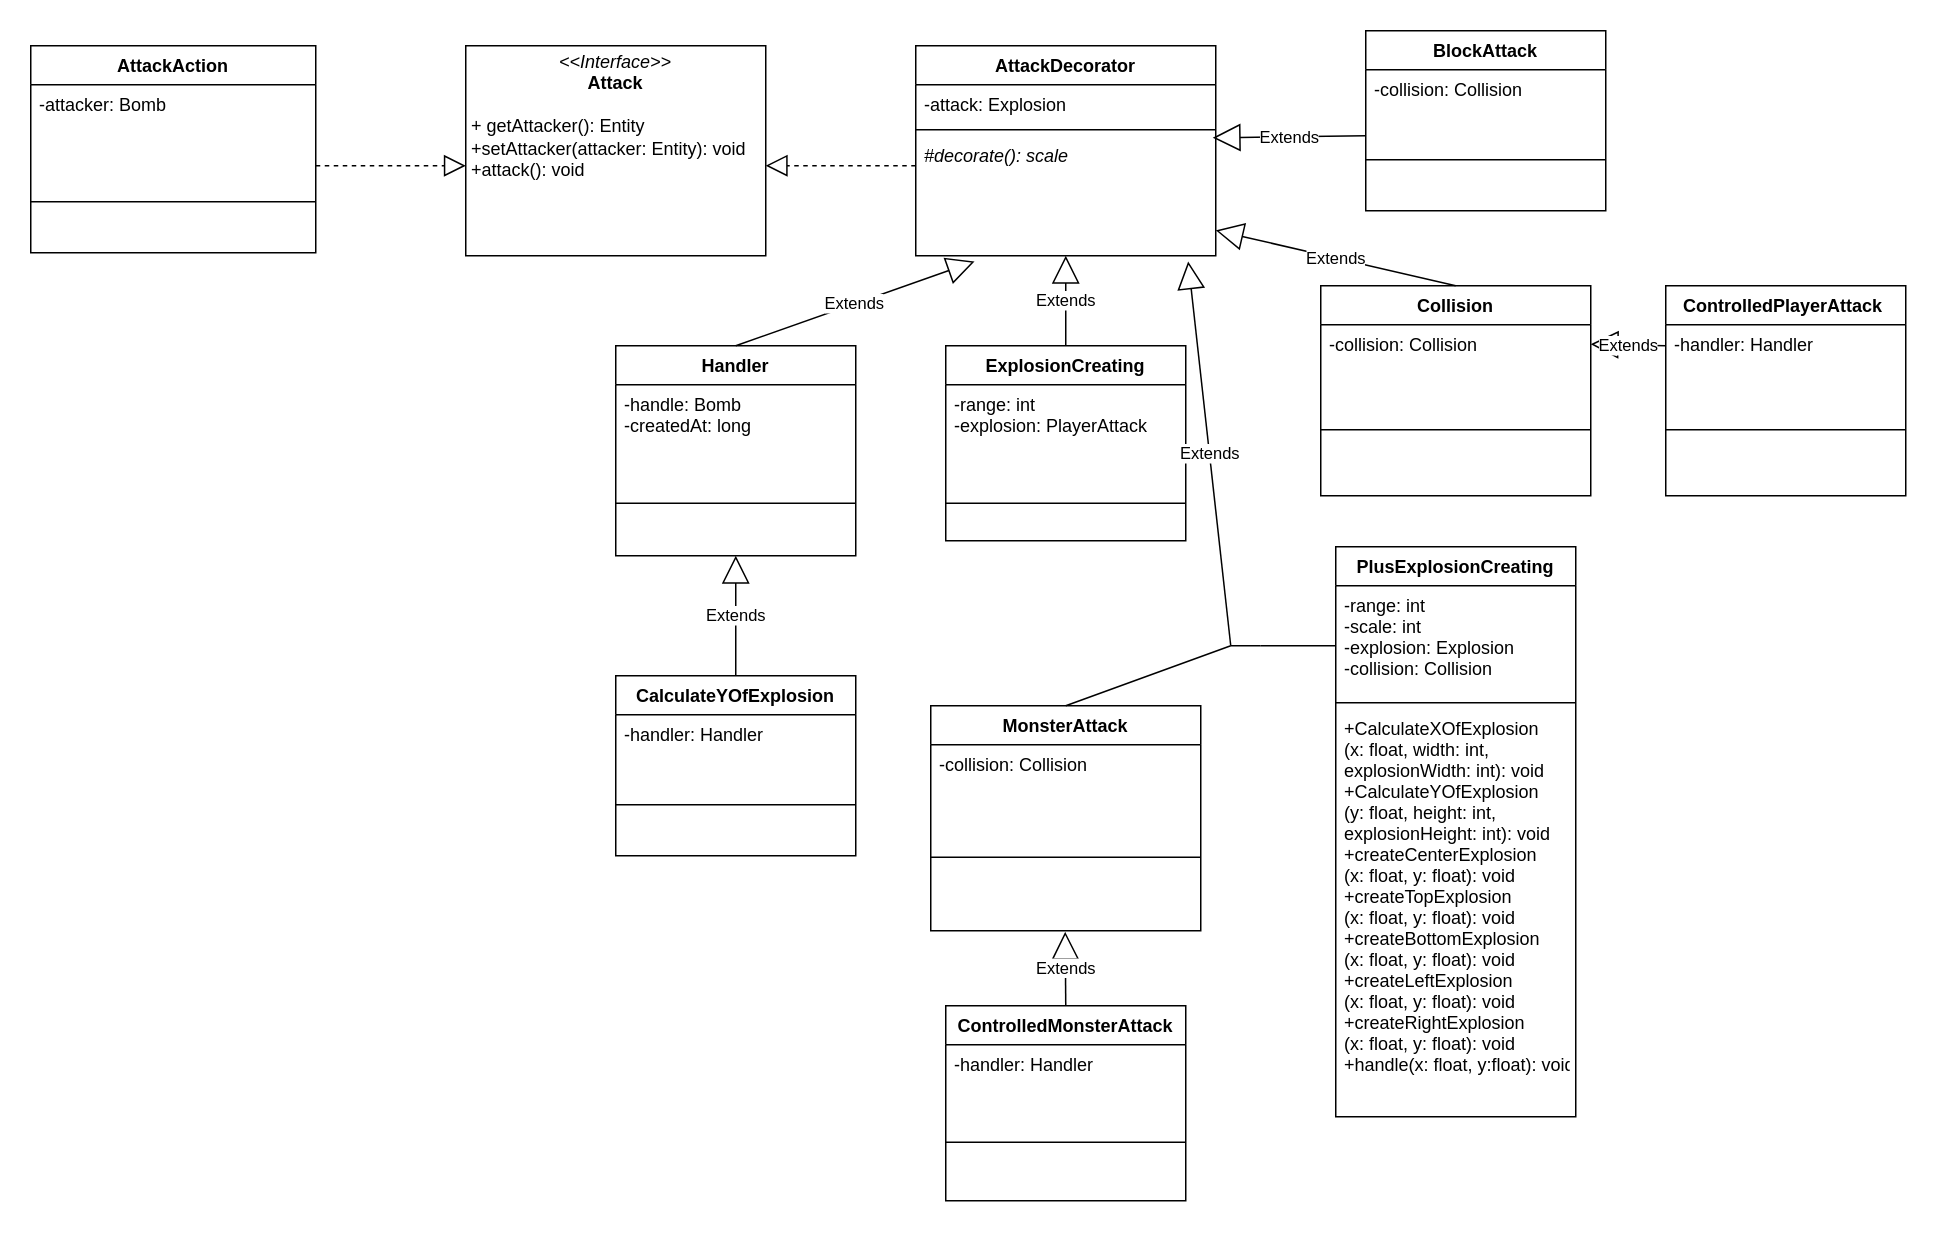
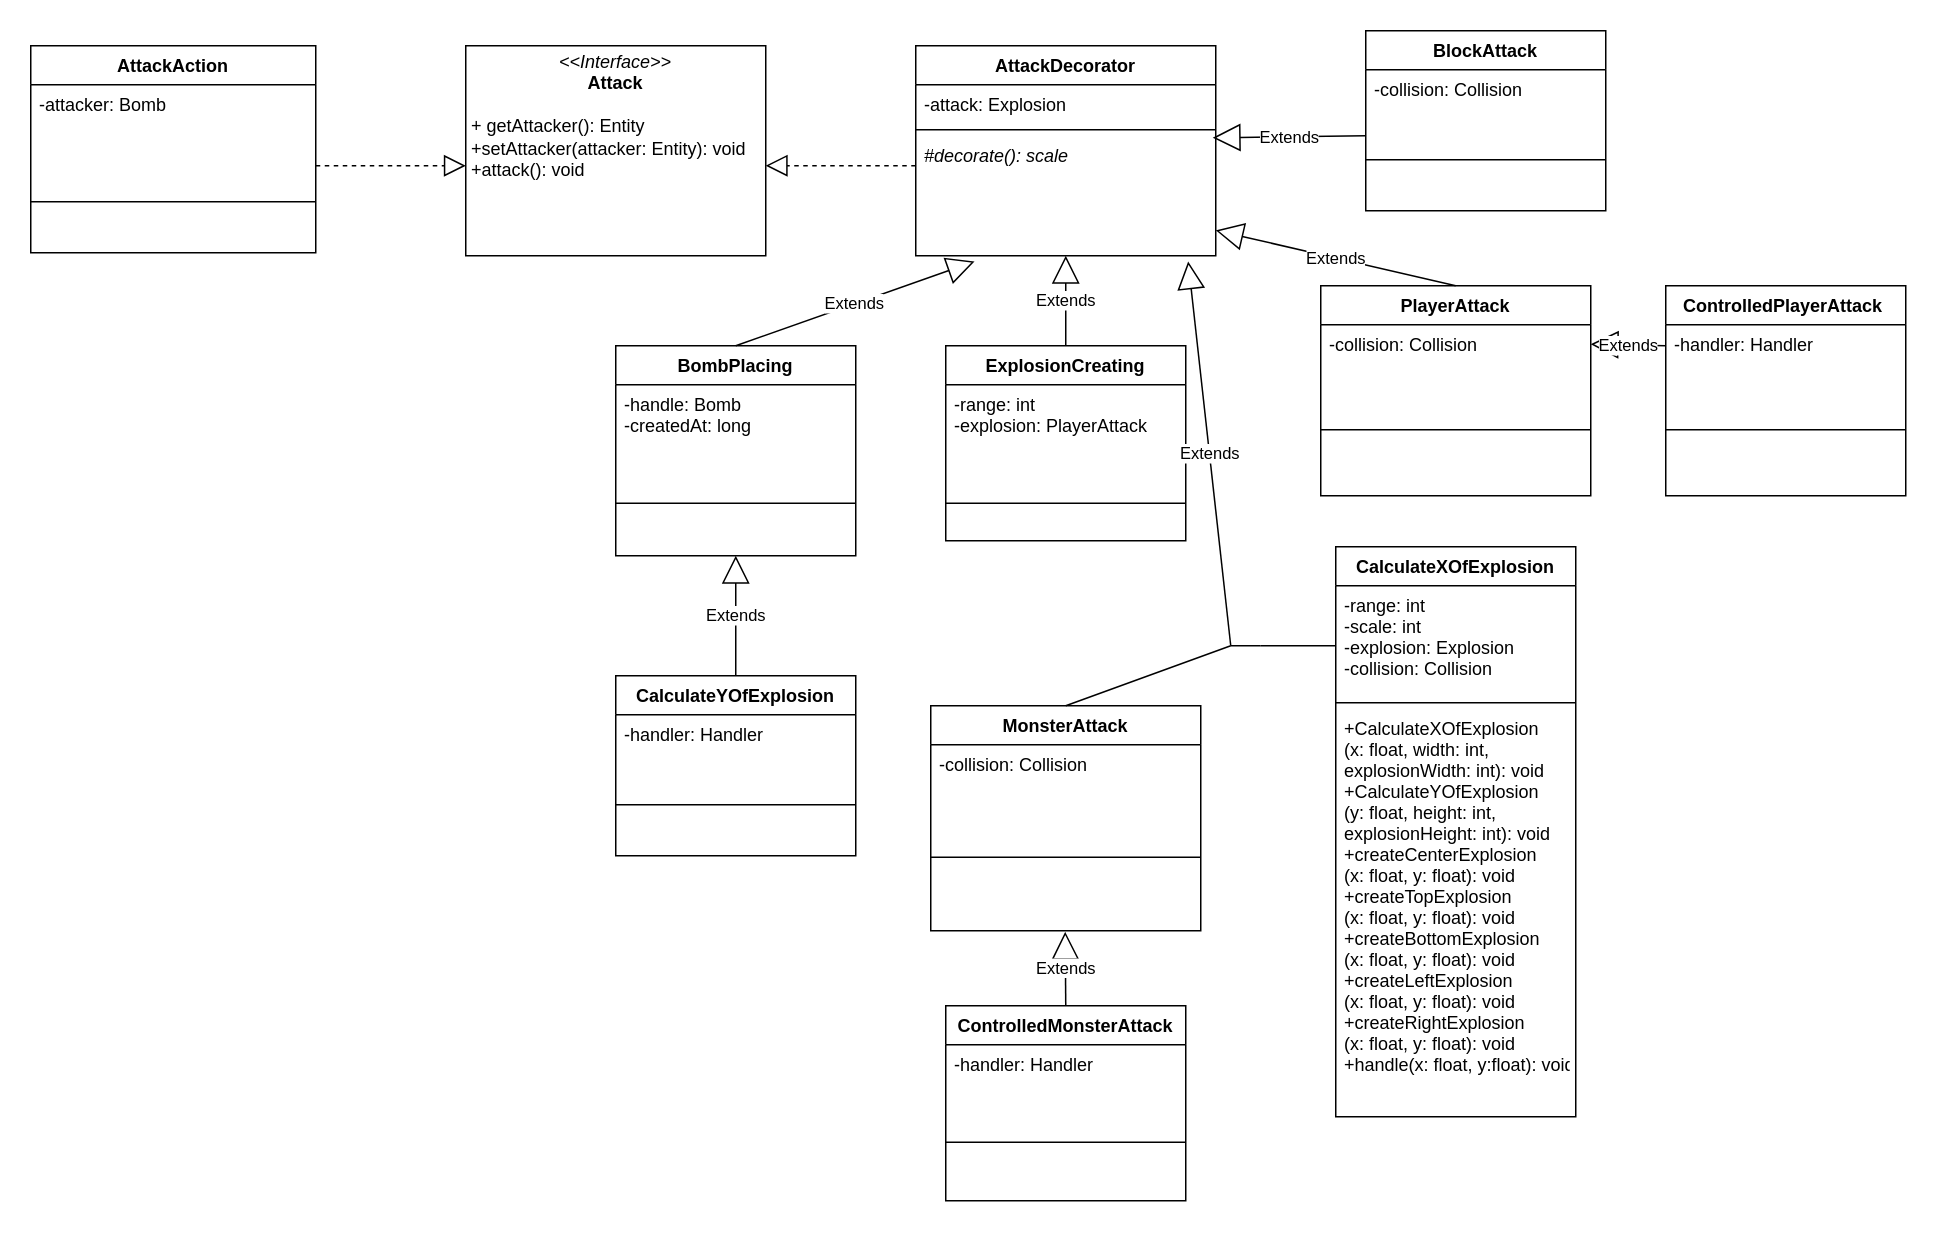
node "Collision": label "Collision" -> "PlayerAttack"
node "Handler": label "Handler" -> "BombPlacing"
node "PlusExplosionCreating": label "PlusExplosionCreating" -> "CalculateXOfExplosion"
